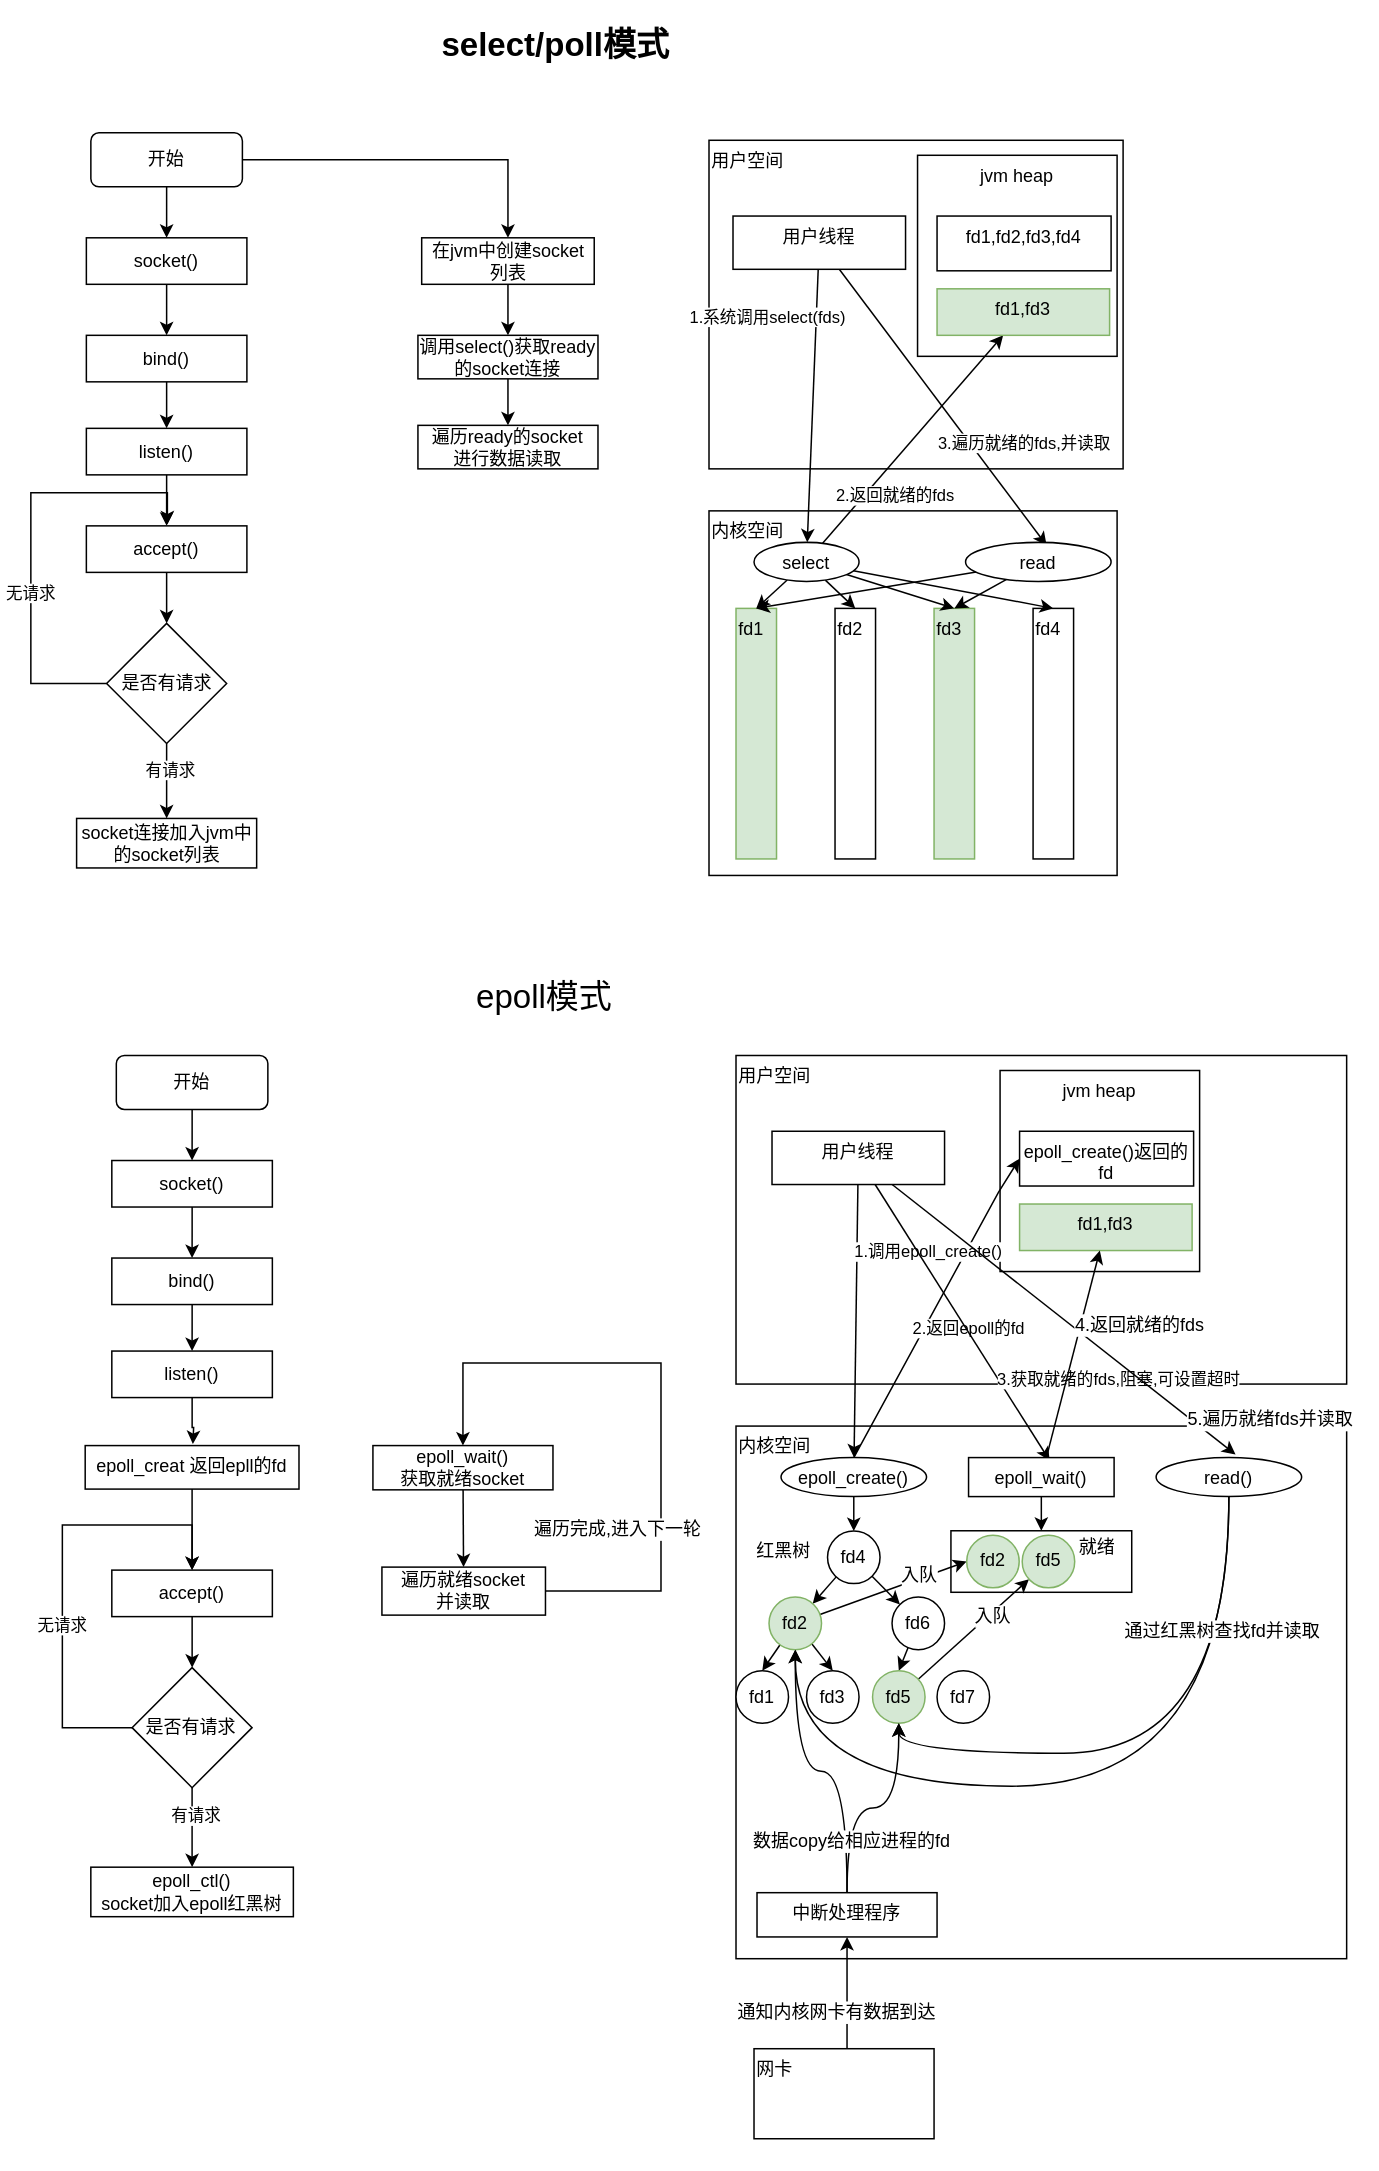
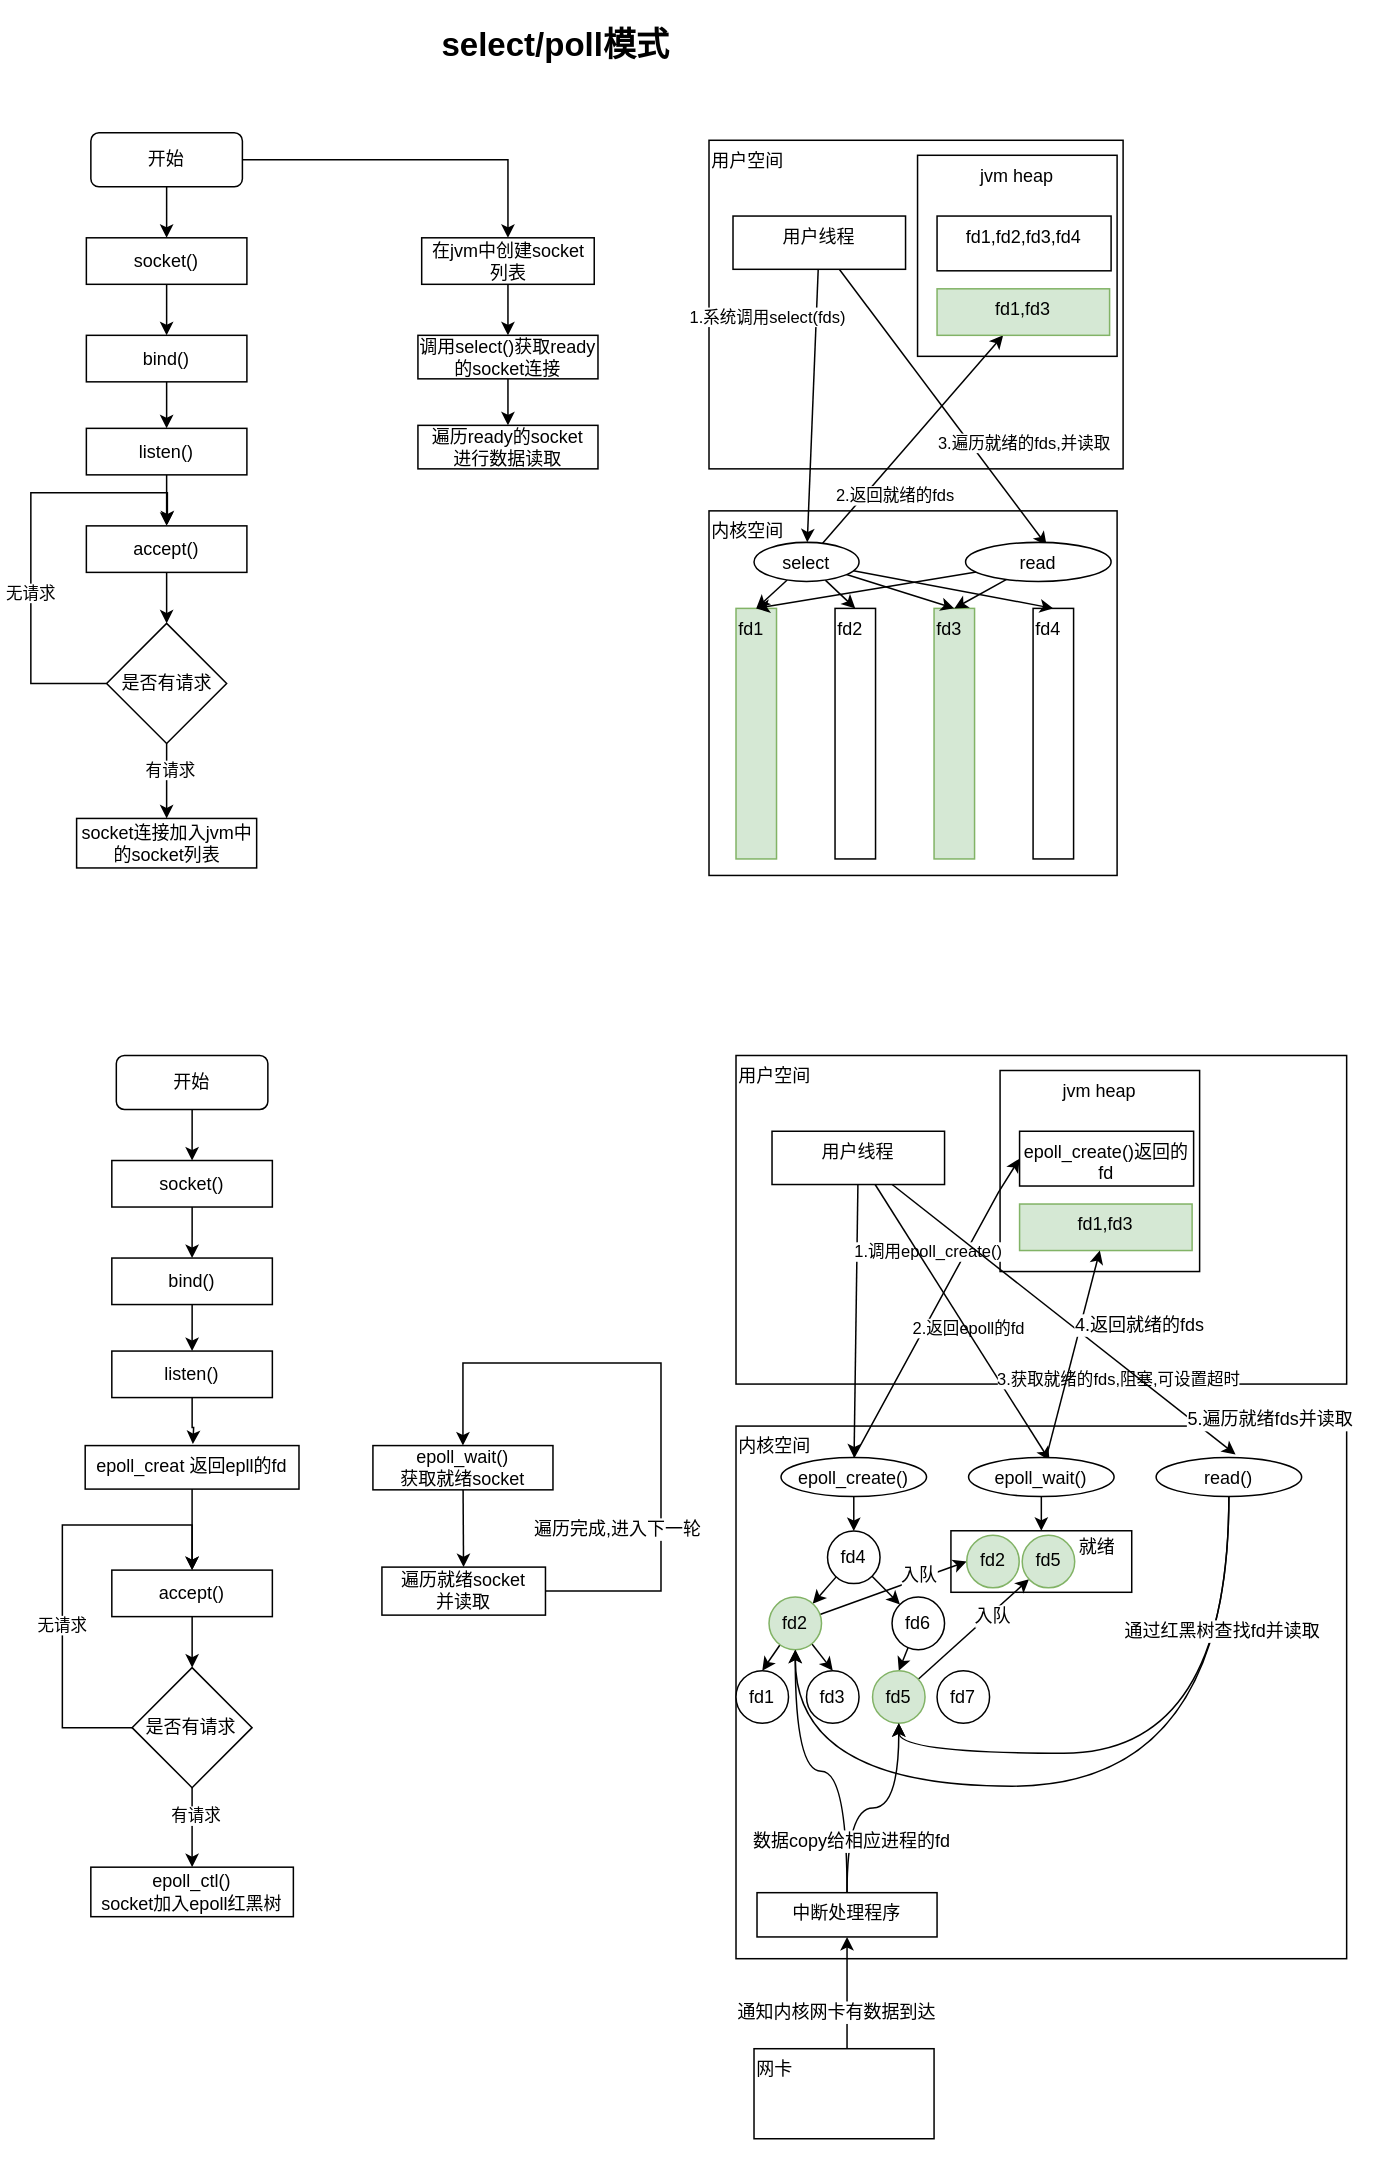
node "epoll模式": removed
node "epoll_wait()": shape rectangle -> ellipse
node "红黑树": removed
